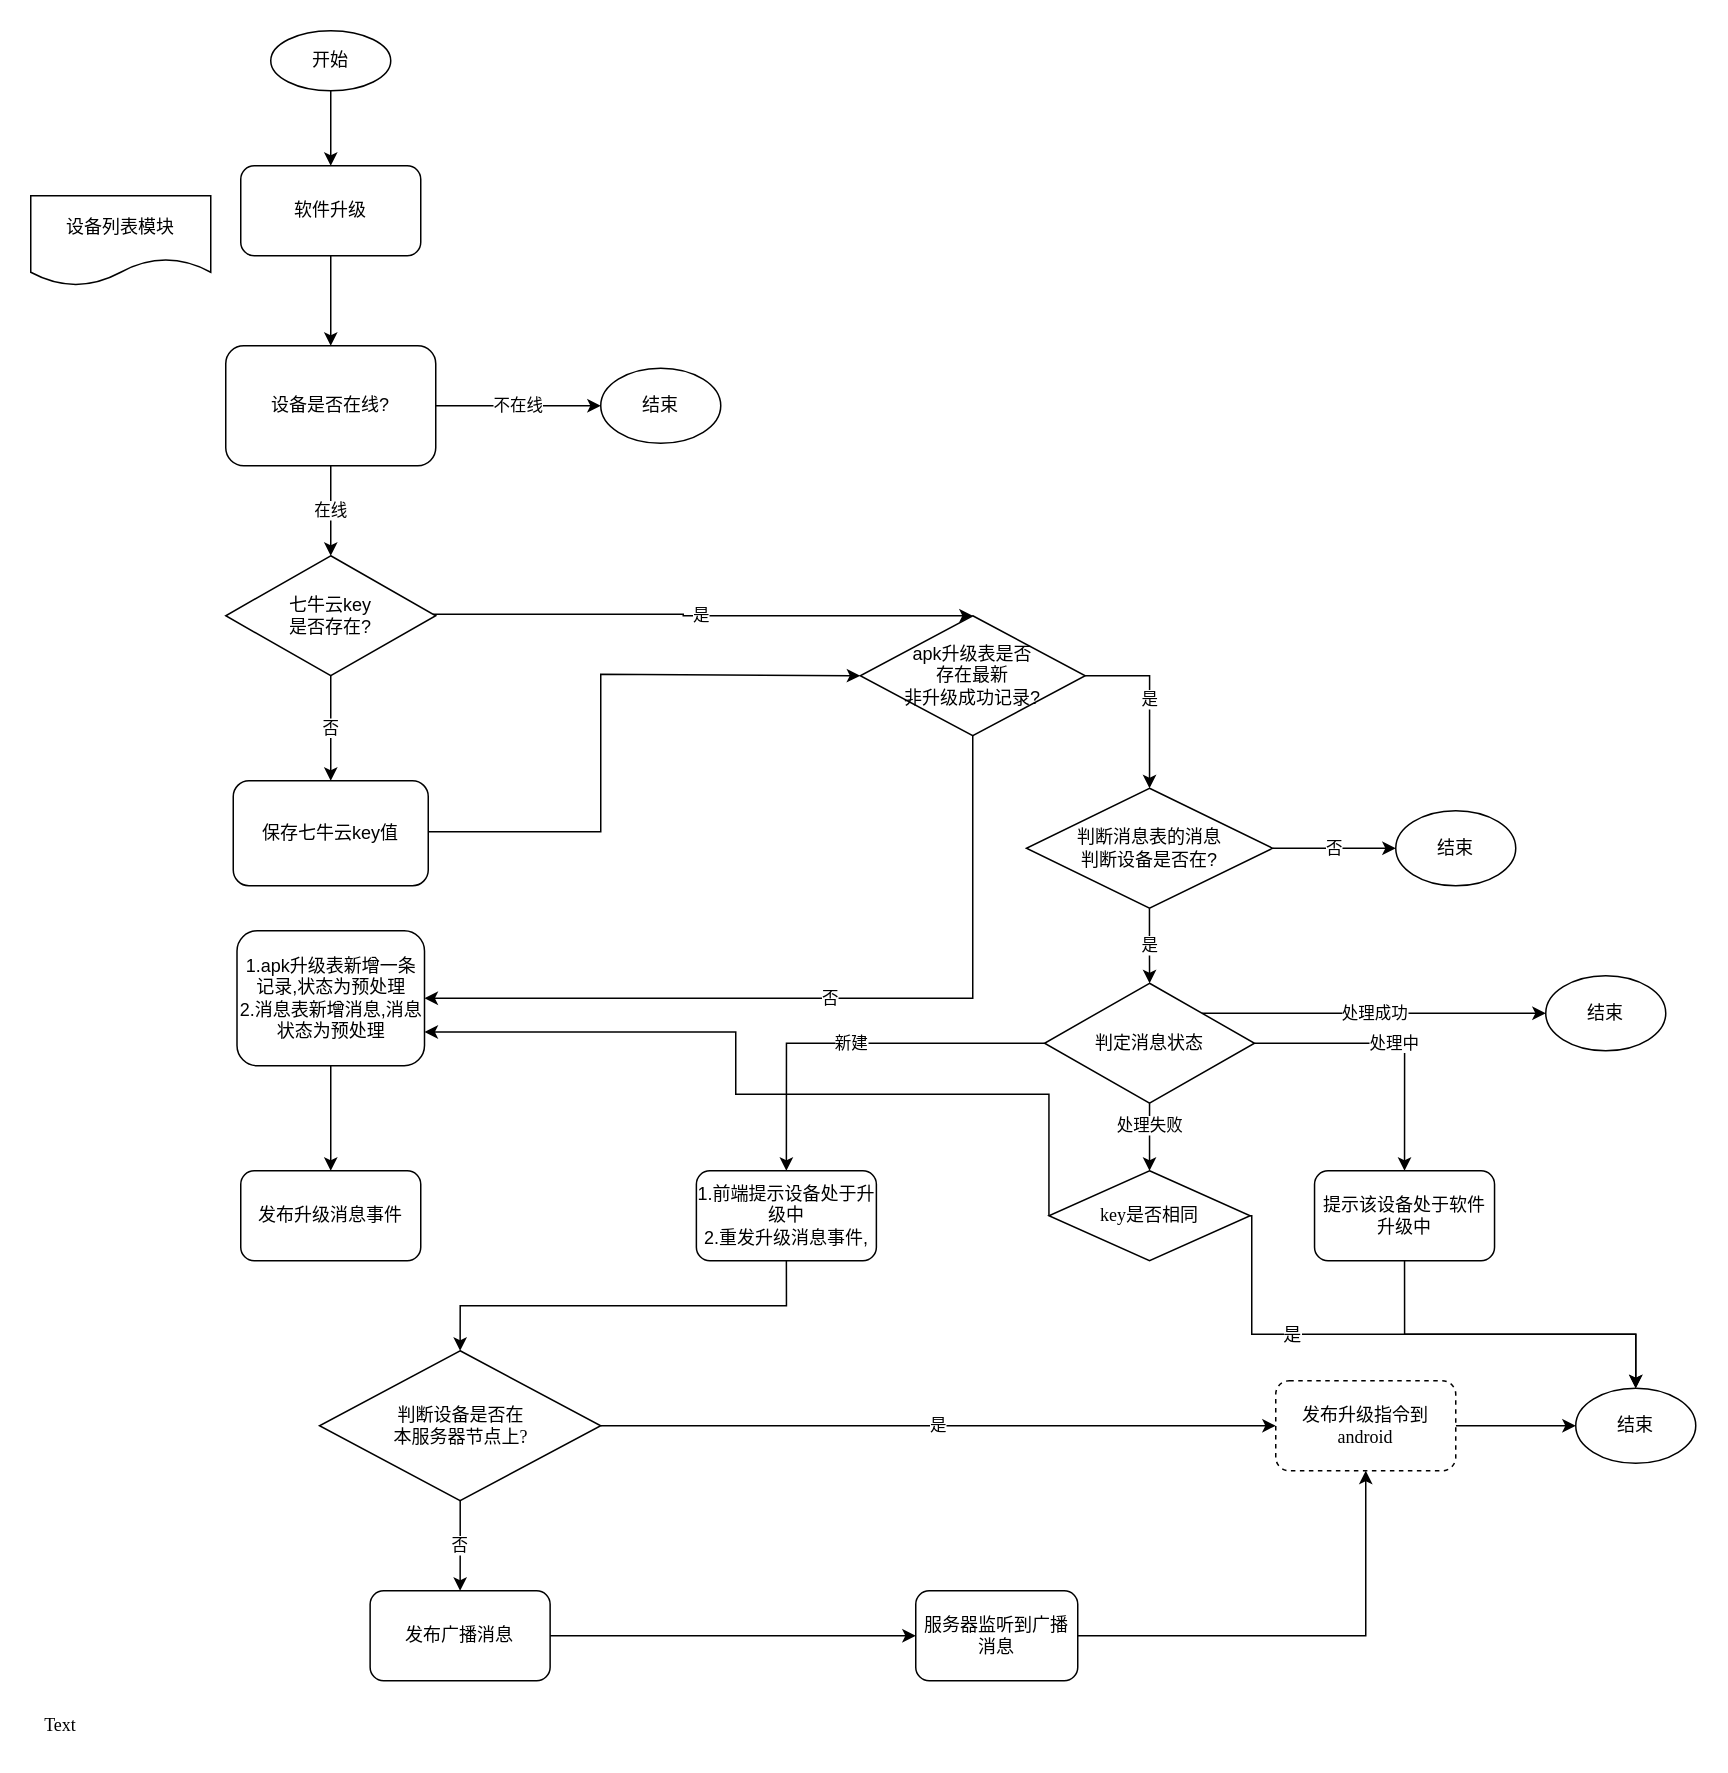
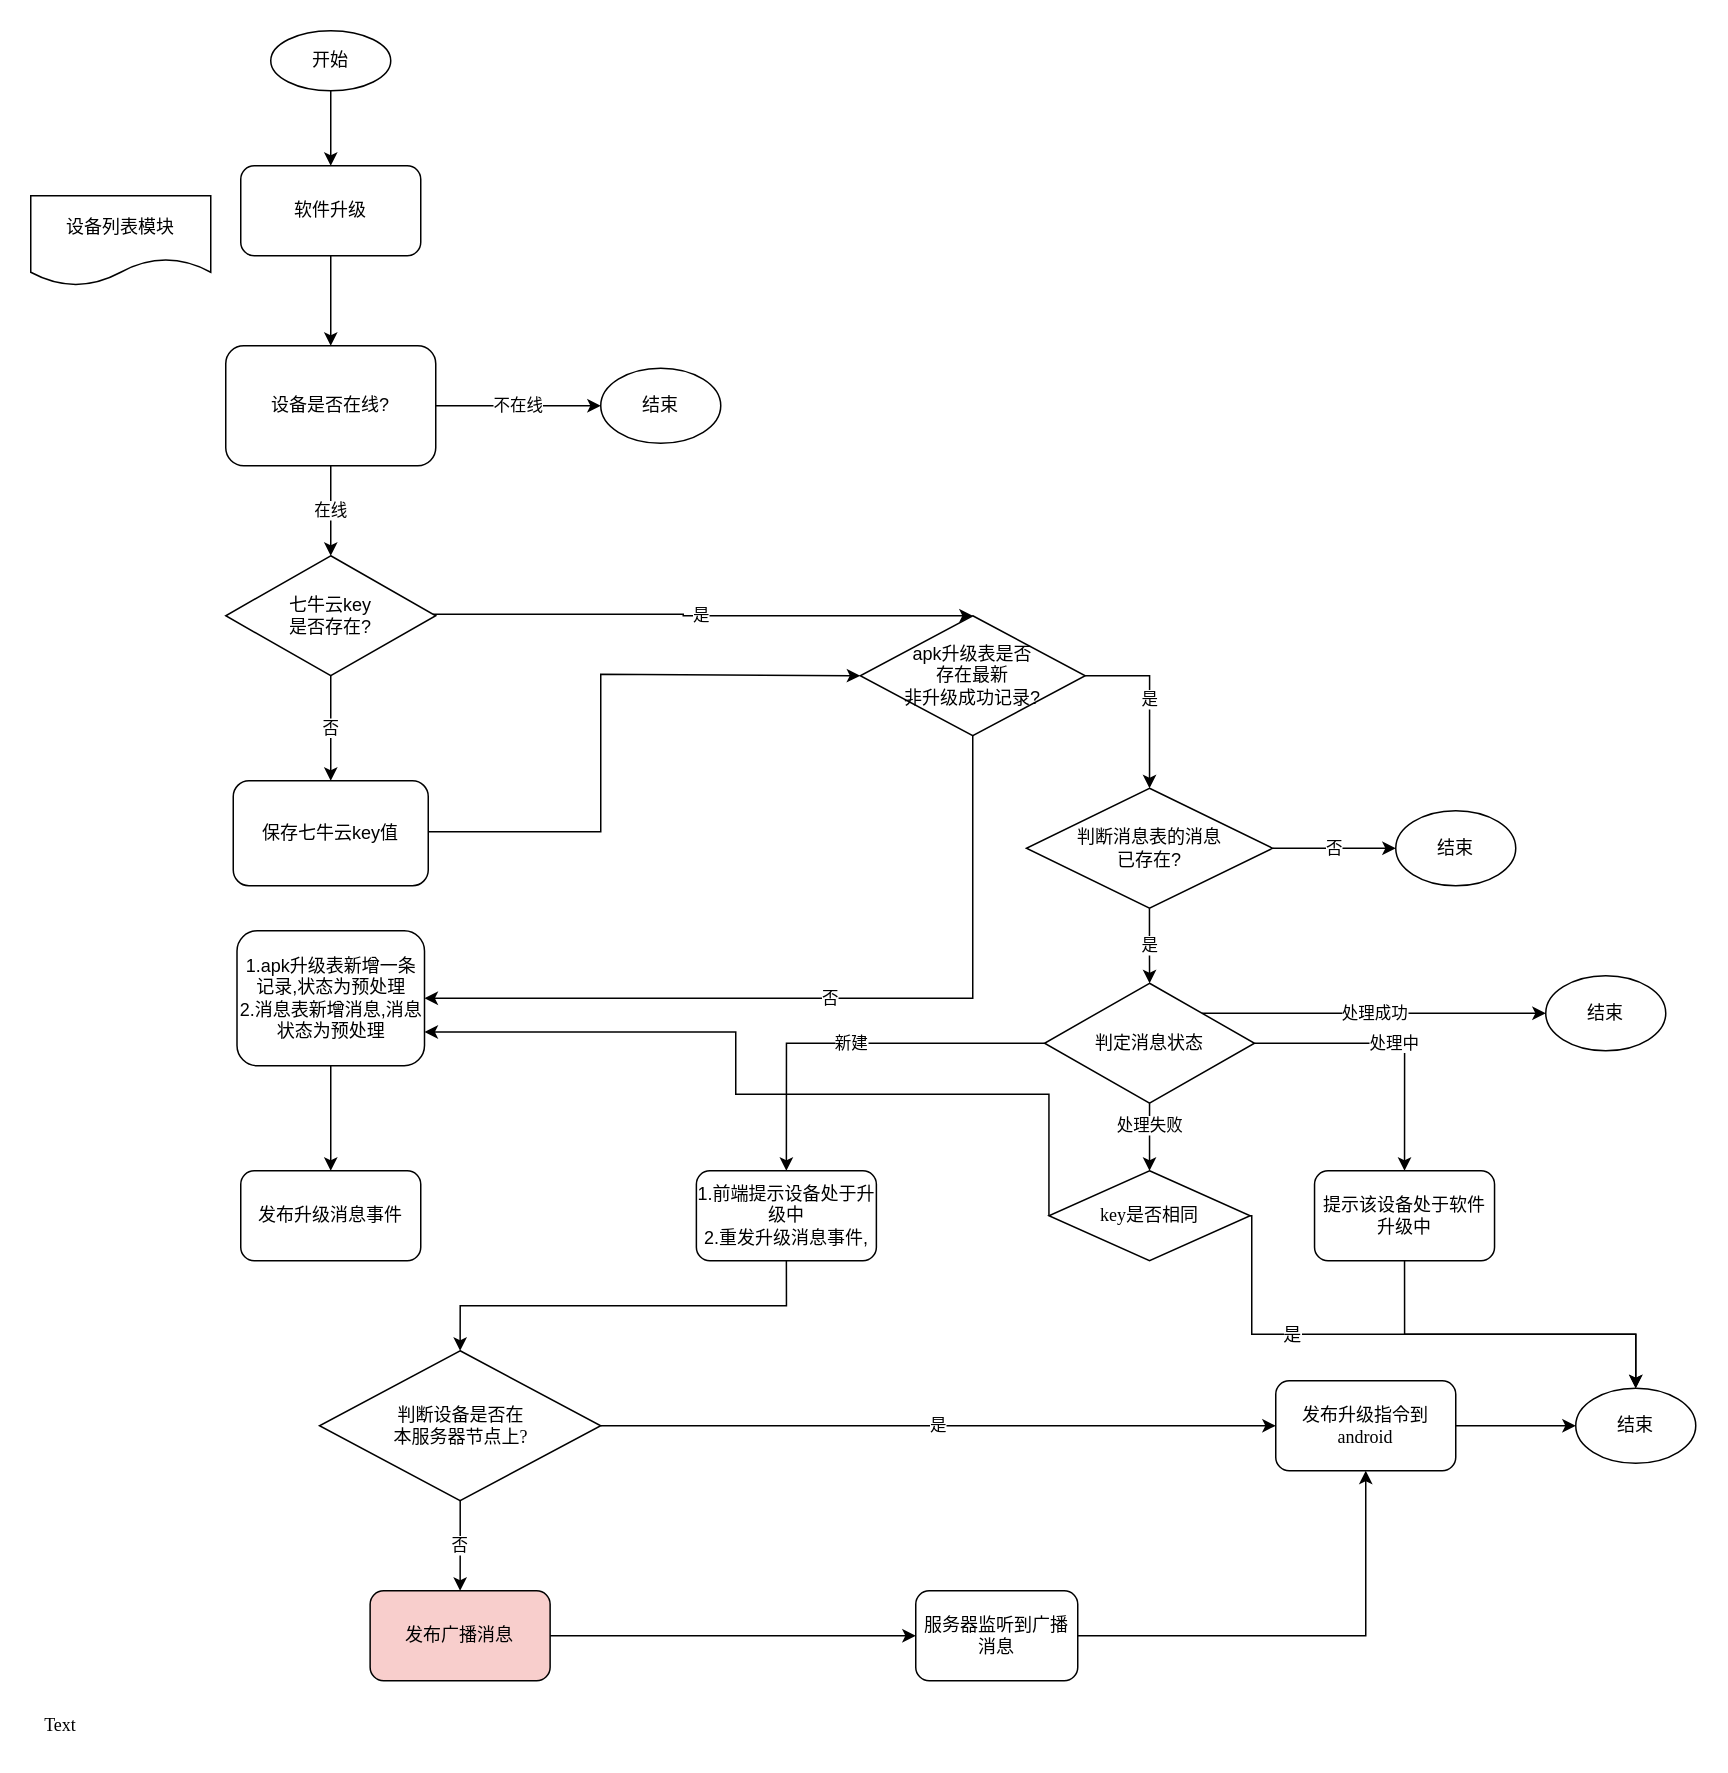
node "判断消息表的消息 判断设备是否在?": label "判断消息表的消息 判断设备是否在?" -> "判断消息表的消息 已存在?"
node "发布升级指令到android": style dashed -> solid
node "发布广播消息": fillcolor #ffffff -> #f8cecc
